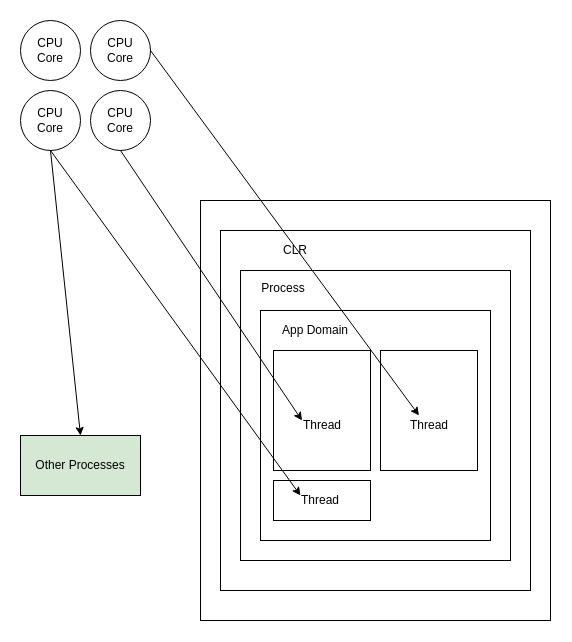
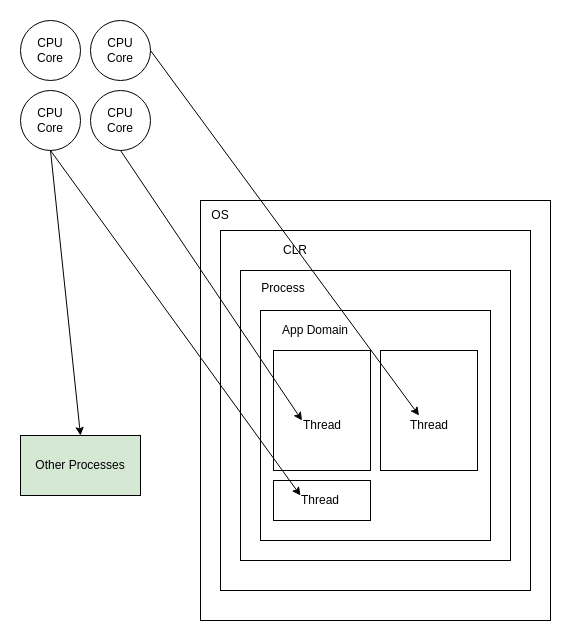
node "OS": added
